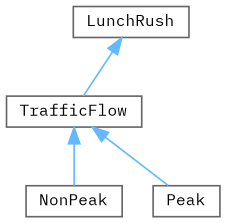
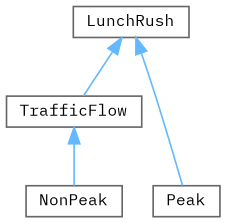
edge "Peak" -> "TrafficFlow": now "Peak" -> "LunchRush"
